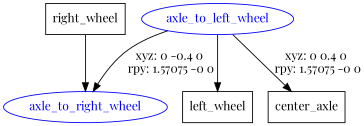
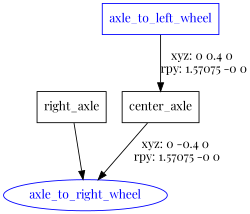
node "right_wheel": label "right_wheel" -> "right_axle"
node "axle_to_left_wheel": shape ellipse -> box
edge "axle_to_left_wheel" -> "axle_to_right_wheel": now "center_axle" -> "axle_to_right_wheel"
node "left_wheel": removed
